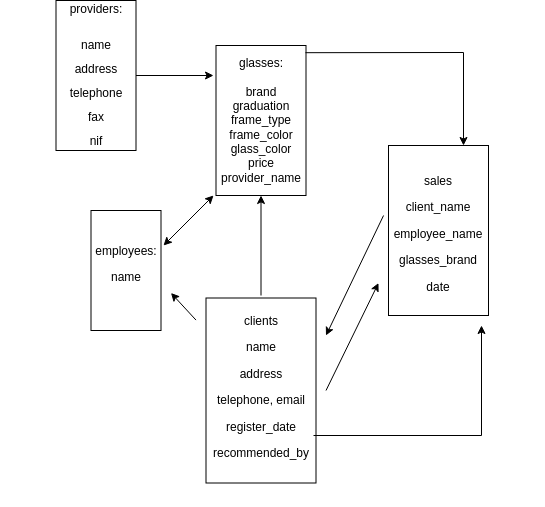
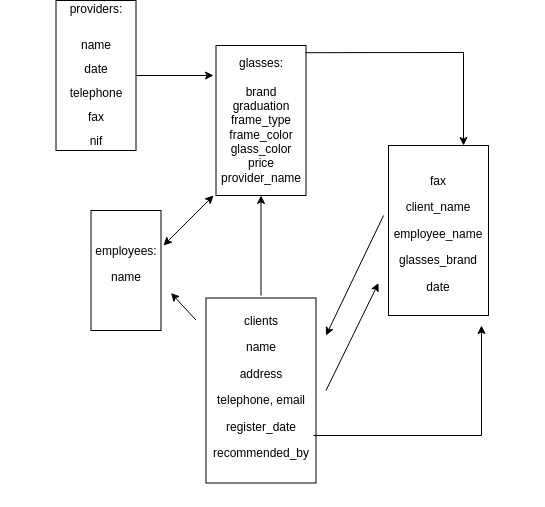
node "providers: name address telephone fax nif": label "providers: name address telephone fax nif" -> "providers: name date telephone fax nif"
node "sales client_name employee_name glasses_brand date": label "sales client_name employee_name glasses_brand date" -> "fax client_name employee_name glasses_brand date"
